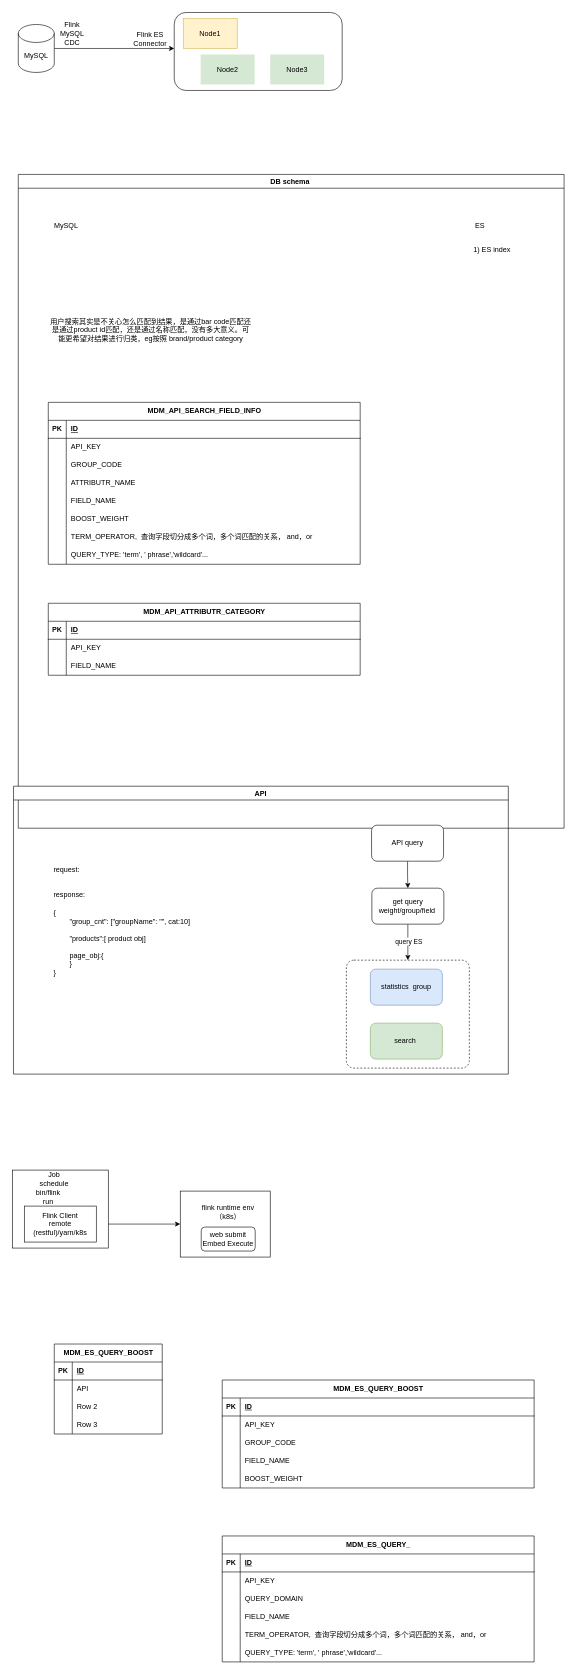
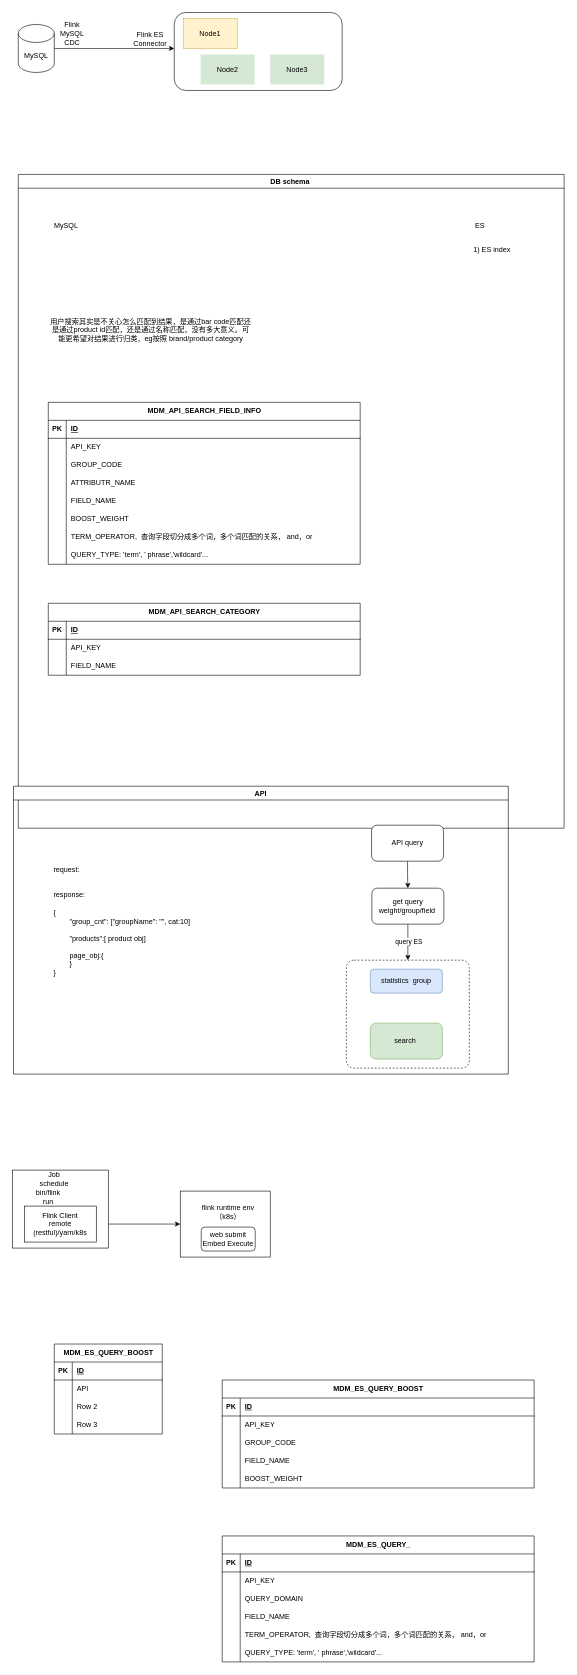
node "MDM_API_ATTRIBUTR_CATEGORY": label "MDM_API_ATTRIBUTR_CATEGORY" -> "MDM_API_SEARCH_CATEGORY"
node "statistics group": size 72x36 -> 72x24
